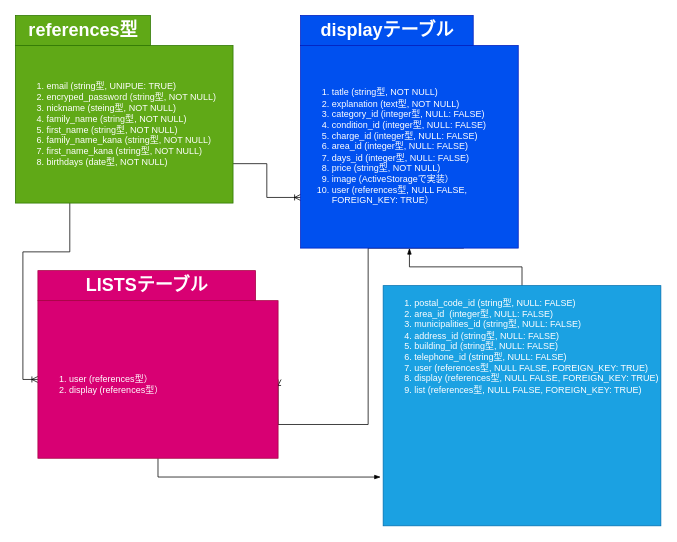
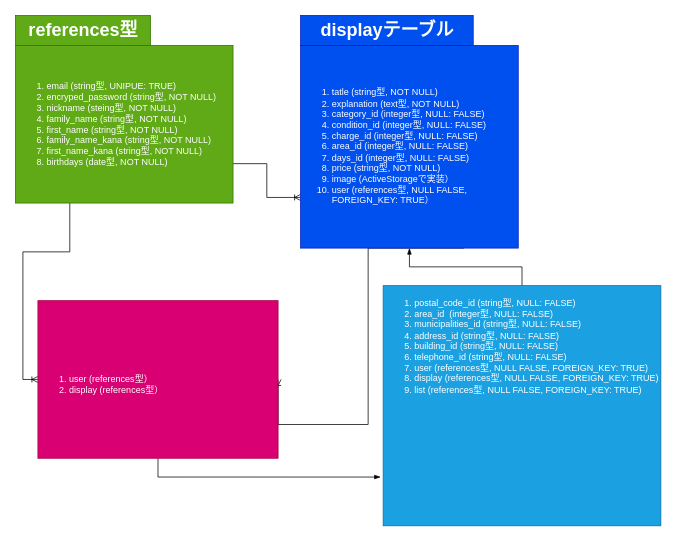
node "LISTSテーブル": removed
